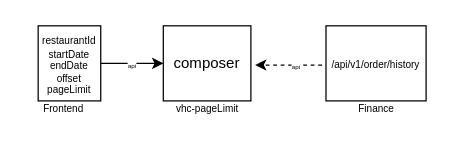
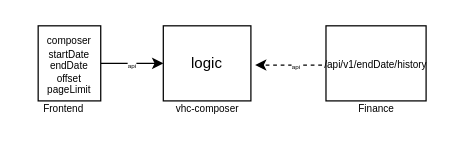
node "restaurantId startDate endDate offset pageLimit": label "restaurantId startDate endDate offset pageLimit" -> "composer startDate endDate offset pageLimit"
node "composer": label "composer" -> "logic"
node "/api/v1/order/history": label "/api/v1/order/history" -> "/api/v1/endDate/history"
node "vhc-pageLimit": label "vhc-pageLimit" -> "vhc-composer"
